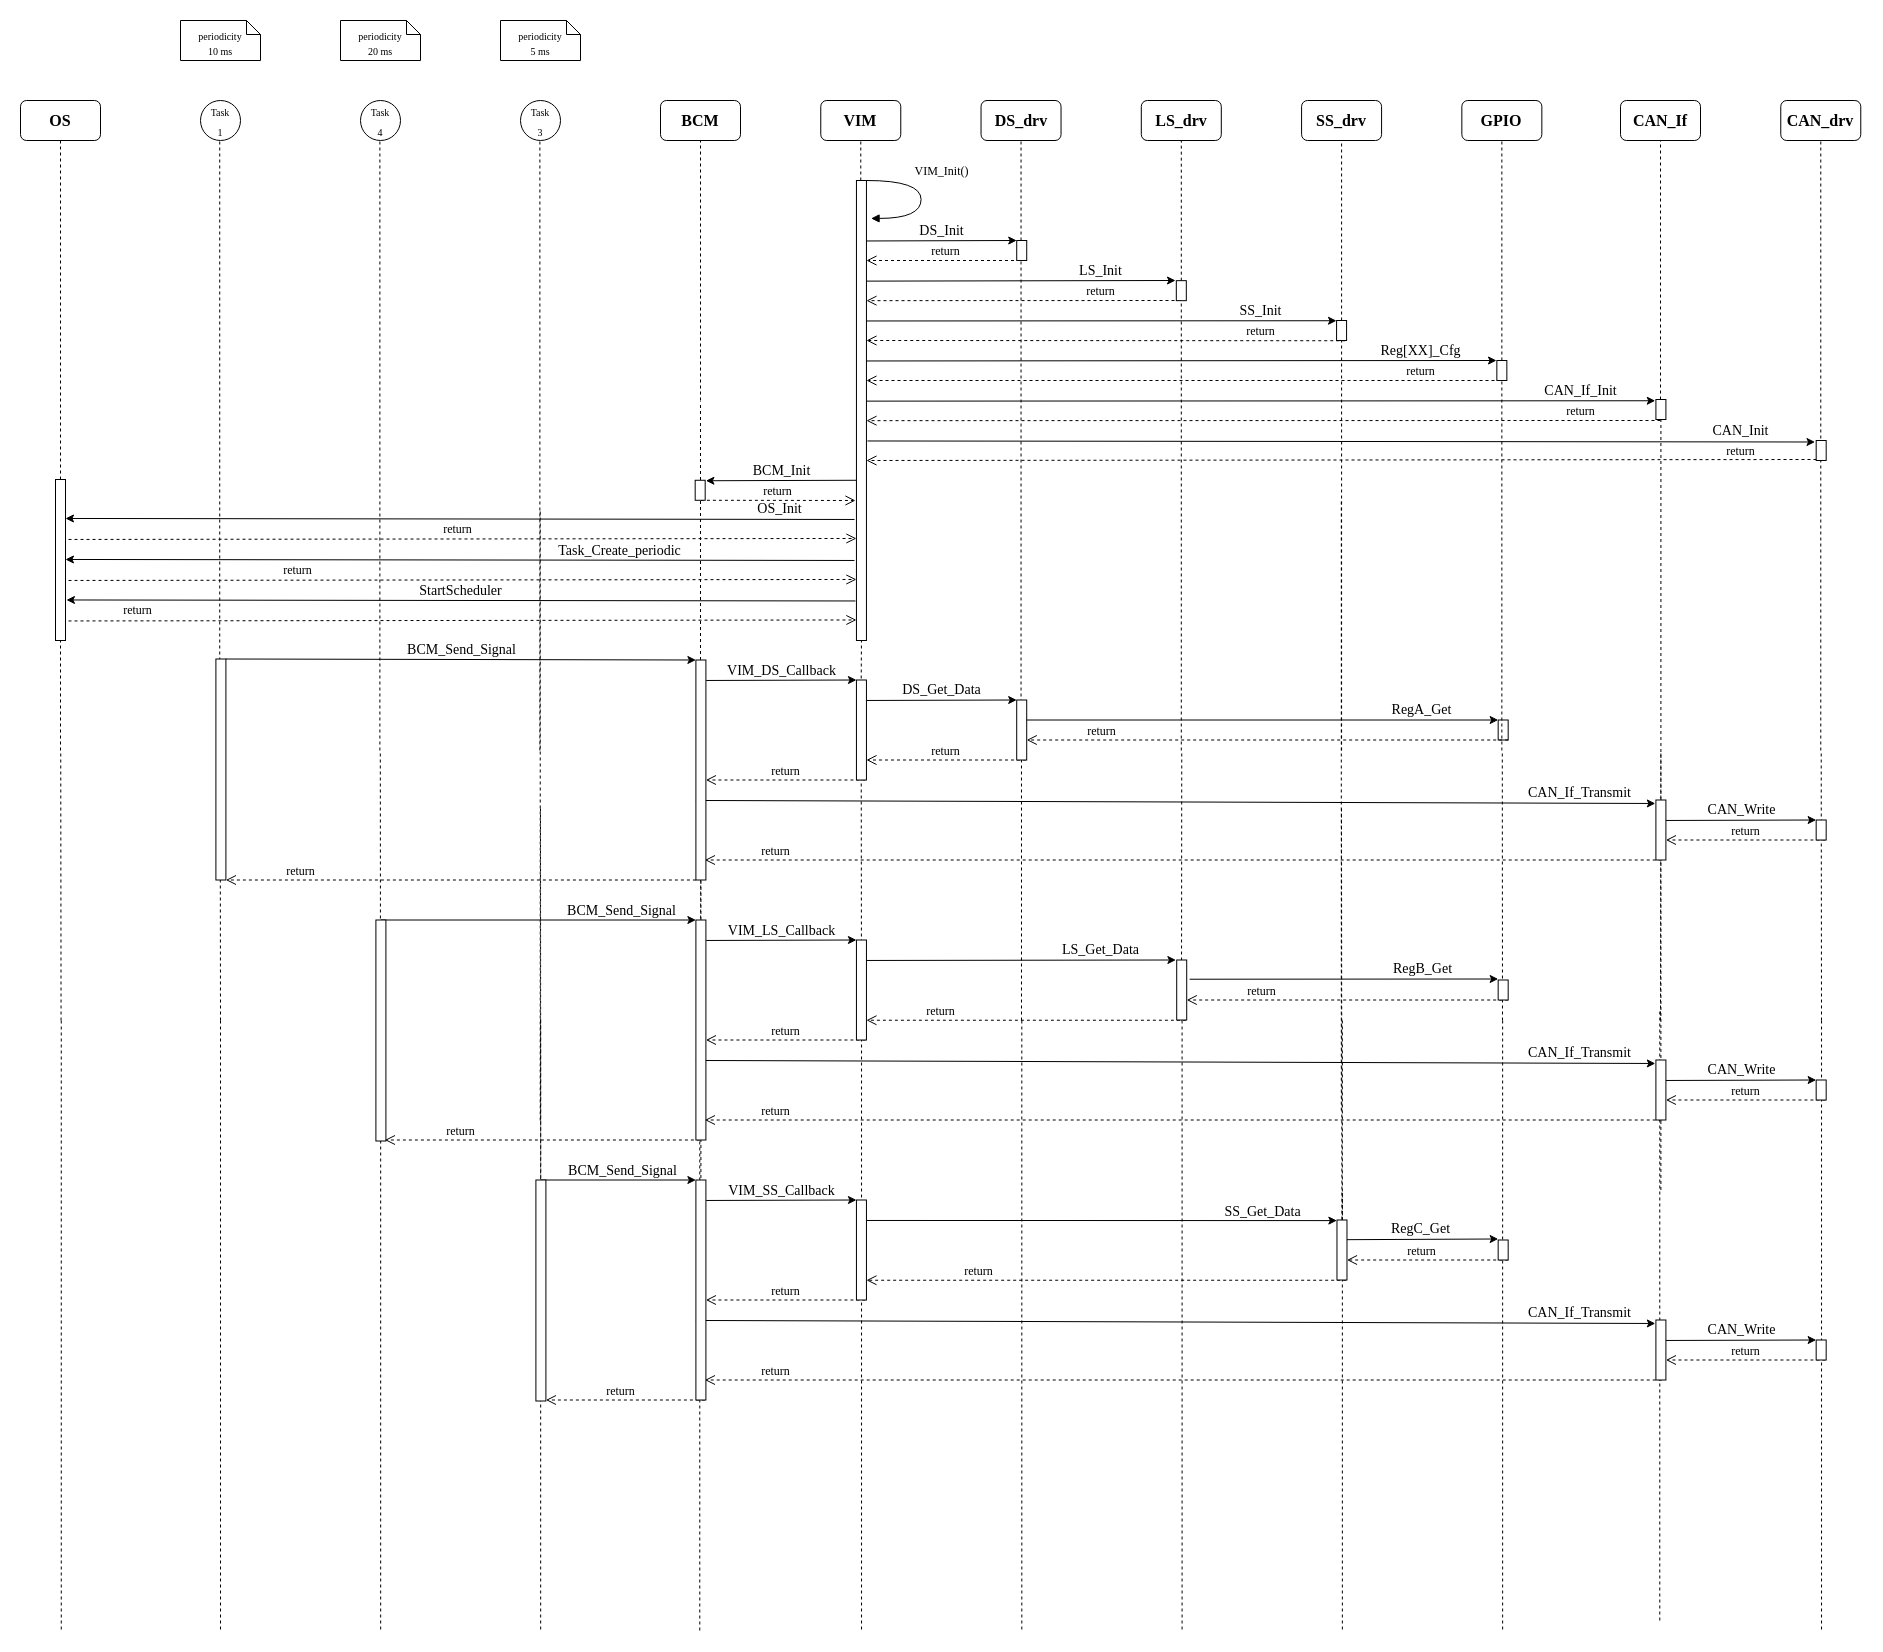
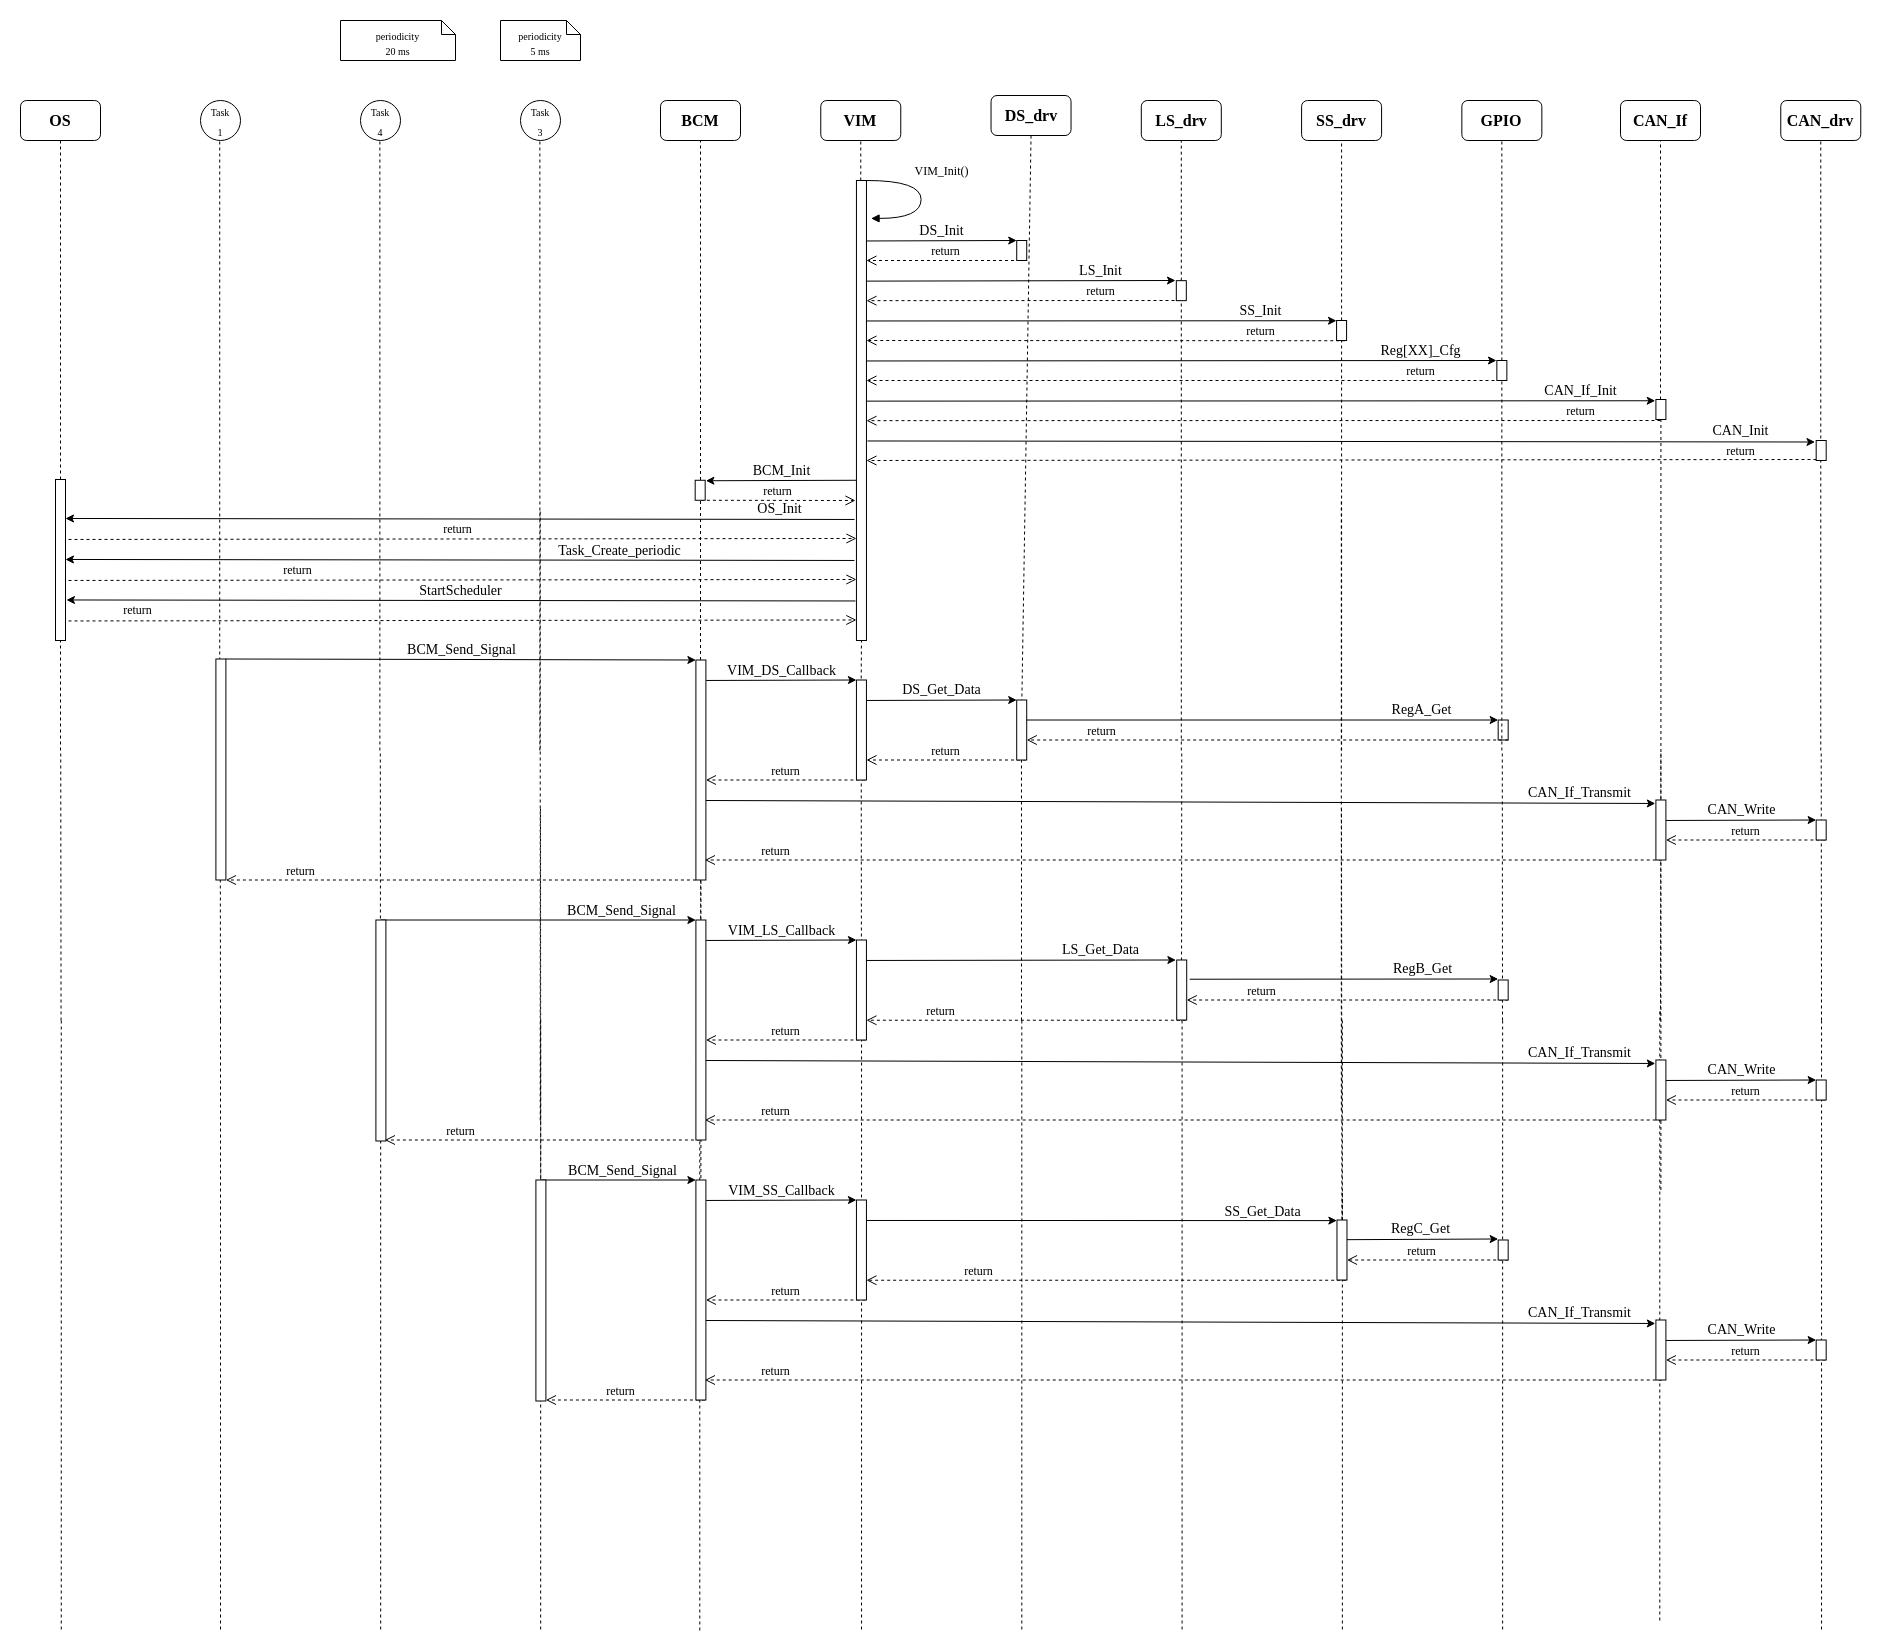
node "periodicity 10 ms": removed
node "periodicity 20 ms": size 80x40 -> 115x40
node "DS_drv": moved (1021, 121) -> (1031, 116)
